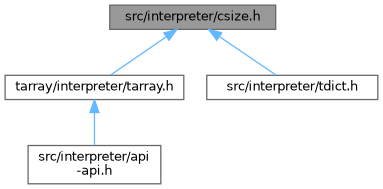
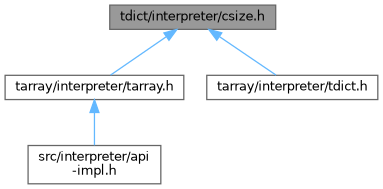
node "src/interpreter/csize.h": label "src/interpreter/csize.h" -> "tdict/interpreter/csize.h"
node "src/interpreter/tdict.h": label "src/interpreter/tdict.h" -> "tarray/interpreter/tdict.h"
node "src/interpreter/api -api.h": label "src/interpreter/api -api.h" -> "src/interpreter/api -impl.h"
